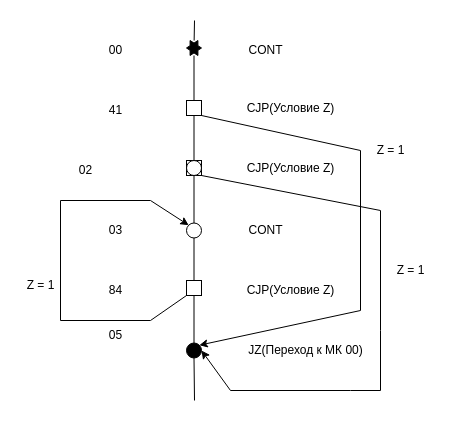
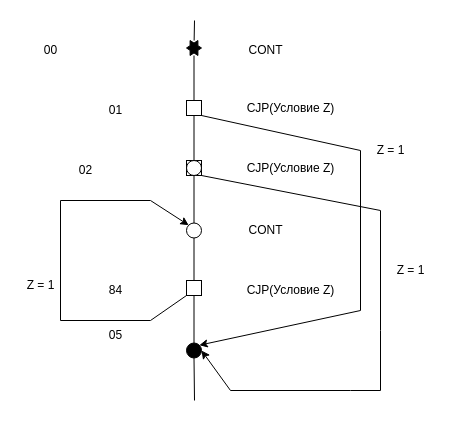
node "00": moved (116, 51) -> (51, 51)
node "41": label "41" -> "01"
node "03": removed
node "JZ(Переход к МК 00)": removed
